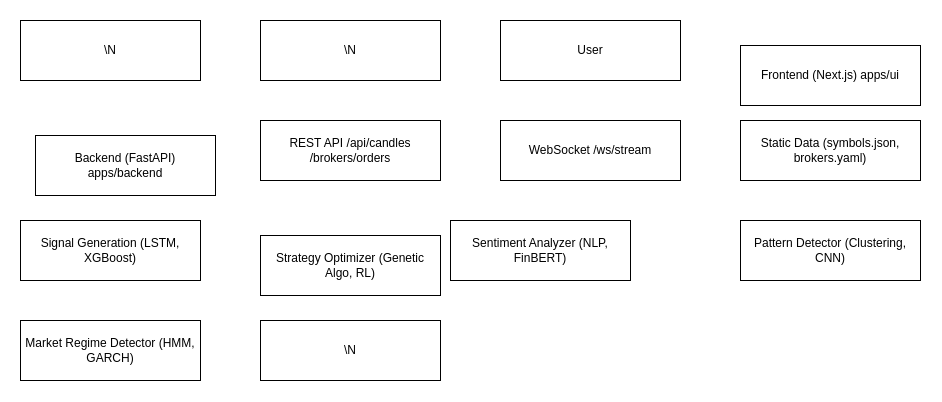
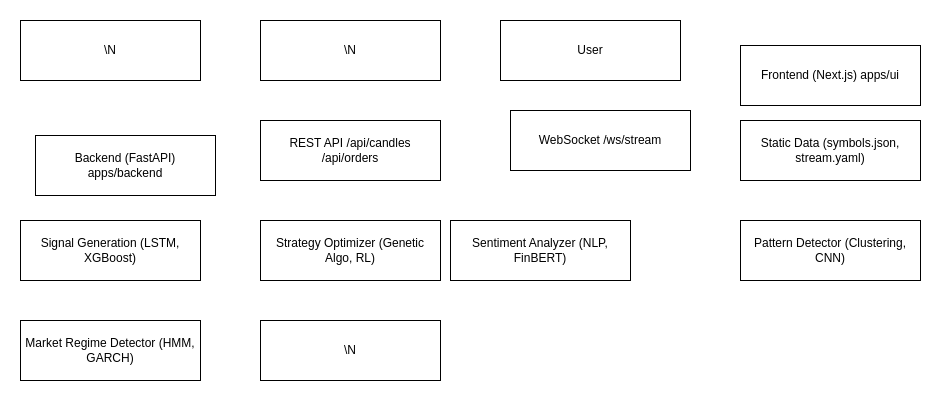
node "REST API /api/candles /brokers/orders": label "REST API /api/candles /brokers/orders" -> "REST API /api/candles /api/orders"
node "WebSocket /ws/stream": moved (591, 151) -> (601, 141)
node "Static Data (symbols.json, brokers.yaml)": label "Static Data (symbols.json, brokers.yaml)" -> "Static Data (symbols.json, stream.yaml)"
node "Strategy Optimizer (Genetic Algo, RL)": moved (351, 266) -> (351, 251)
